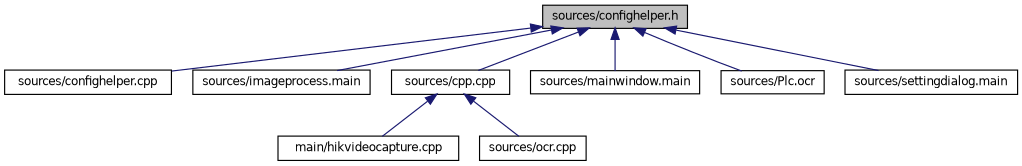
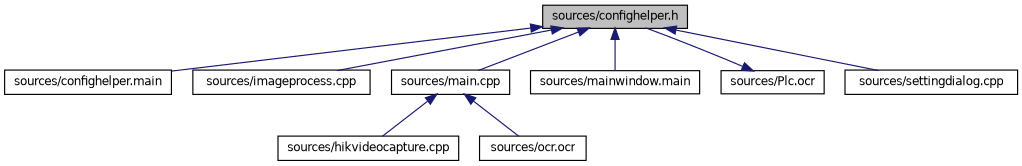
edge "sources/Plc.ocr" -> "sources/confighelper.h": reversed
node "sources/confighelper.cpp": label "sources/confighelper.cpp" -> "sources/confighelper.main"
node "sources/imageprocess.main": label "sources/imageprocess.main" -> "sources/imageprocess.cpp"
node "sources/cpp.cpp": label "sources/cpp.cpp" -> "sources/main.cpp"
node "sources/settingdialog.main": label "sources/settingdialog.main" -> "sources/settingdialog.cpp"
node "main/hikvideocapture.cpp": label "main/hikvideocapture.cpp" -> "sources/hikvideocapture.cpp"
node "sources/ocr.cpp": label "sources/ocr.cpp" -> "sources/ocr.ocr"
